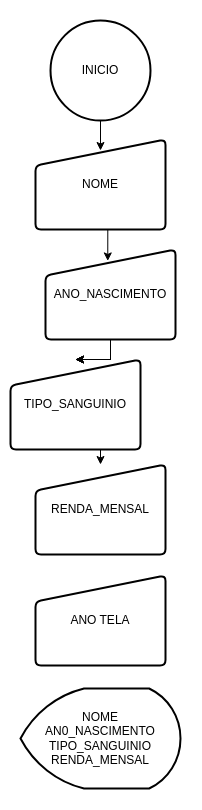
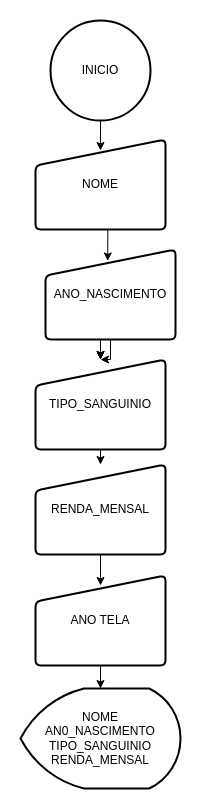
node "TIPO_SANGUINIO": moved (76, 405) -> (101, 405)
edge "RENDA_MENSAL" -> "ANO TELA": added
edge "ANO TELA" -> "NOME AN0_NASCIMENTO TIPO_SANGUINIO RENDA_MENSAL": added
